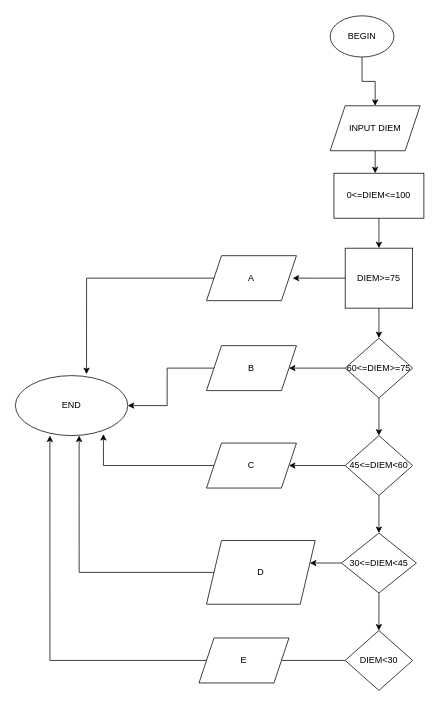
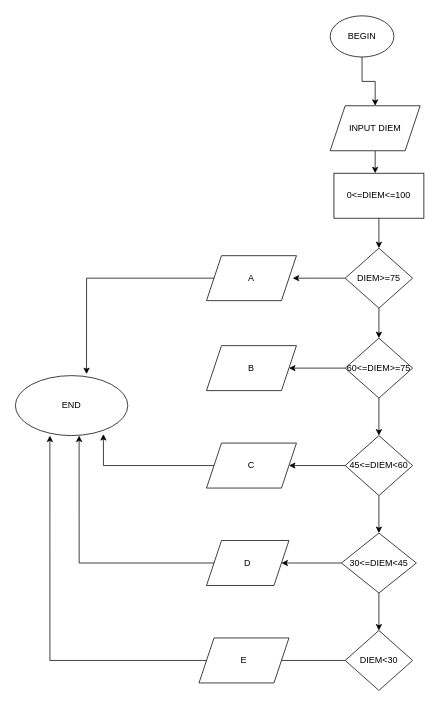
node "DIEM>=75": shape rectangle -> diamond
edge "B" -> "END": removed
node "D": size 109x64 -> 83x45
